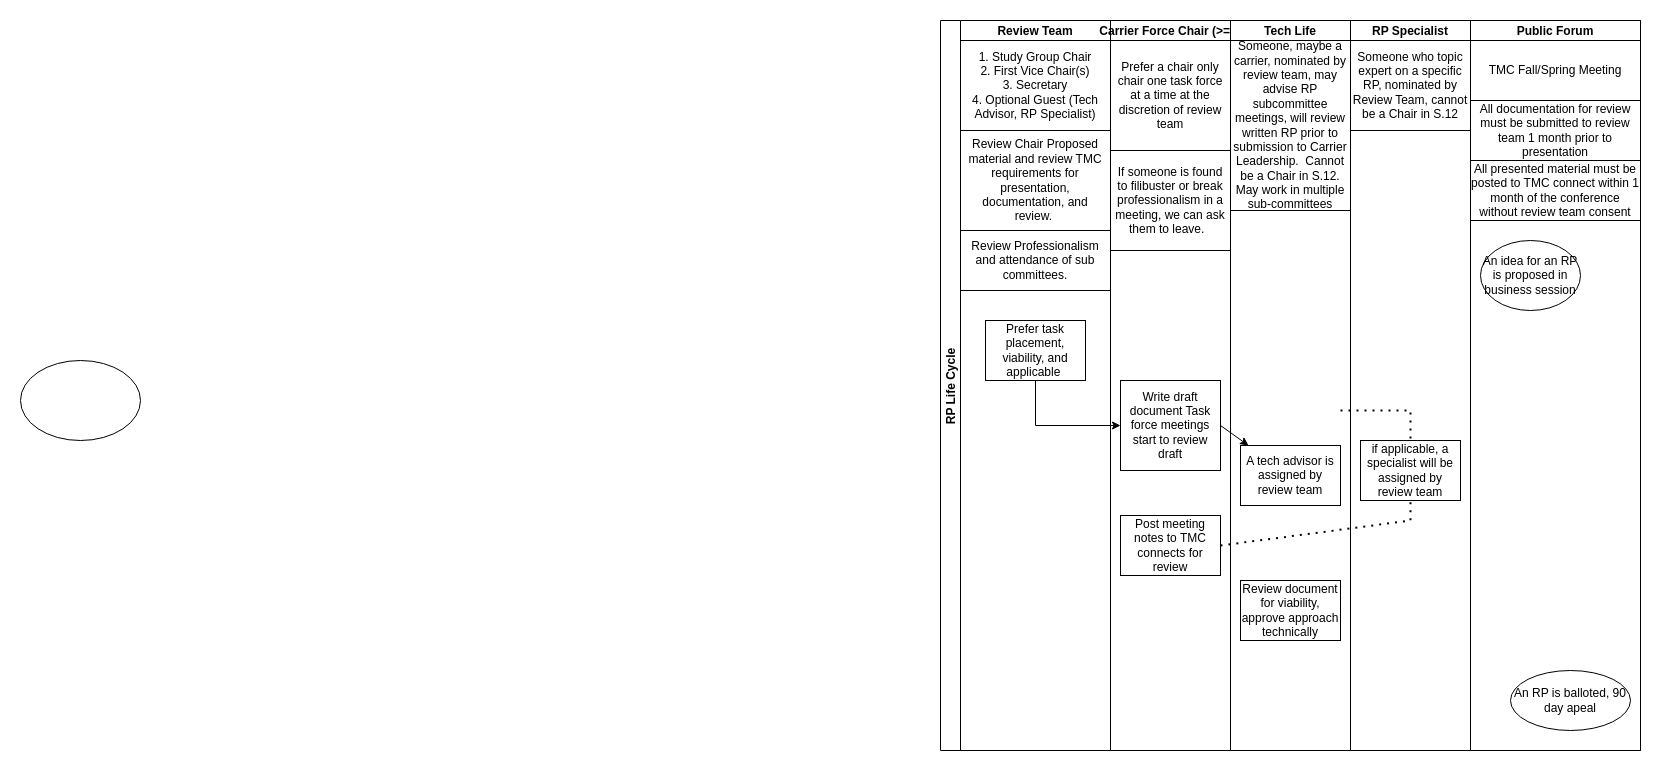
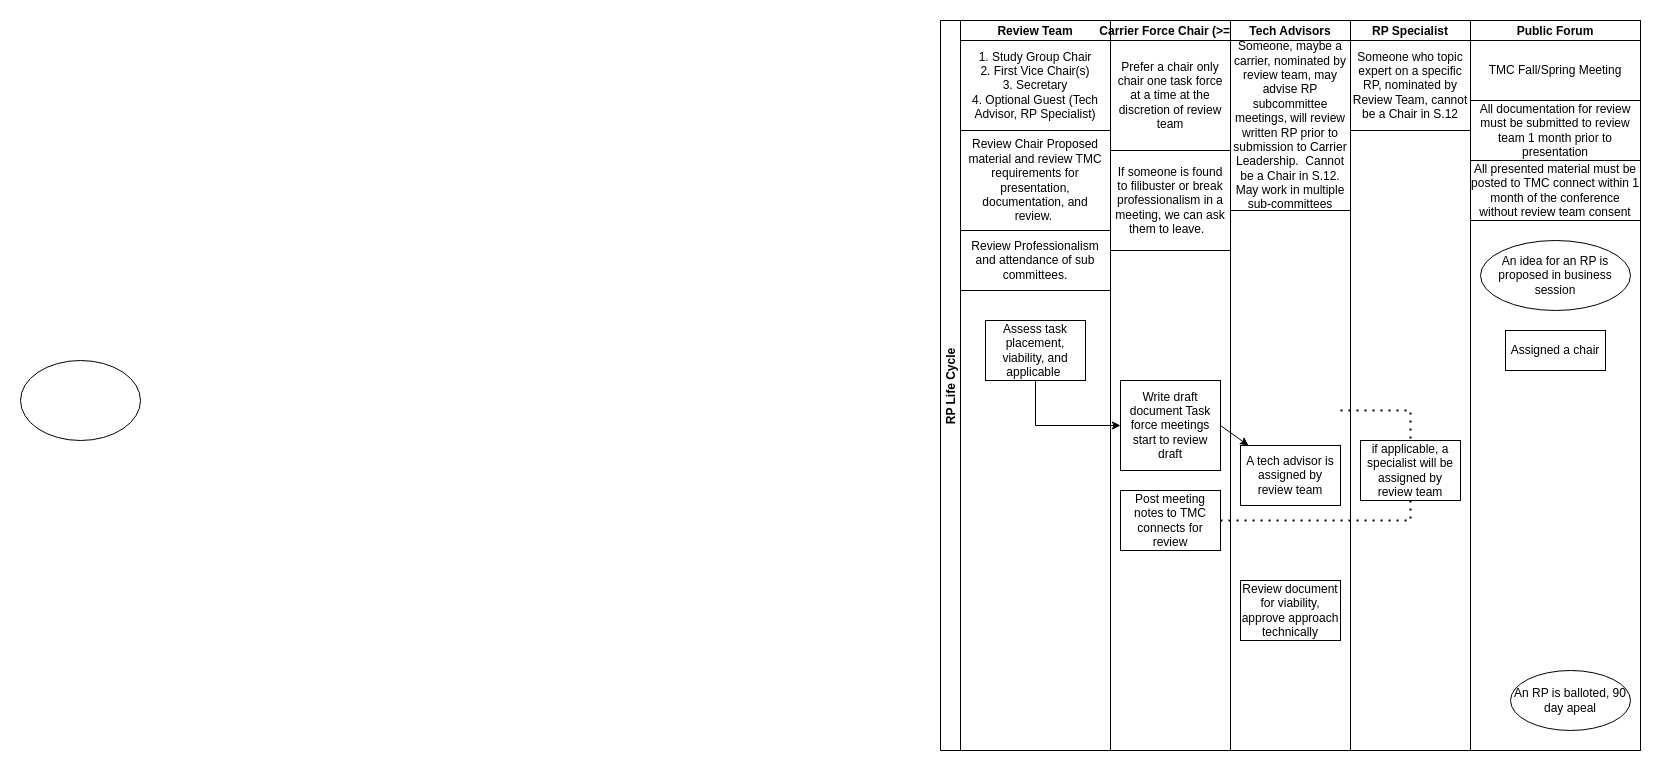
node "Tech Life": label "Tech Life" -> "Tech Advisors"
node "An idea for an RP is proposed in business session": size 100x70 -> 150x70
node "Prefer task placement, viability, and applicable": label "Prefer task placement, viability, and applicable" -> "Assess task placement, viability, and applicable"
node "Assigned a chair": added
node "Post meeting notes to TMC connects for review": moved (1171, 546) -> (1171, 521)
